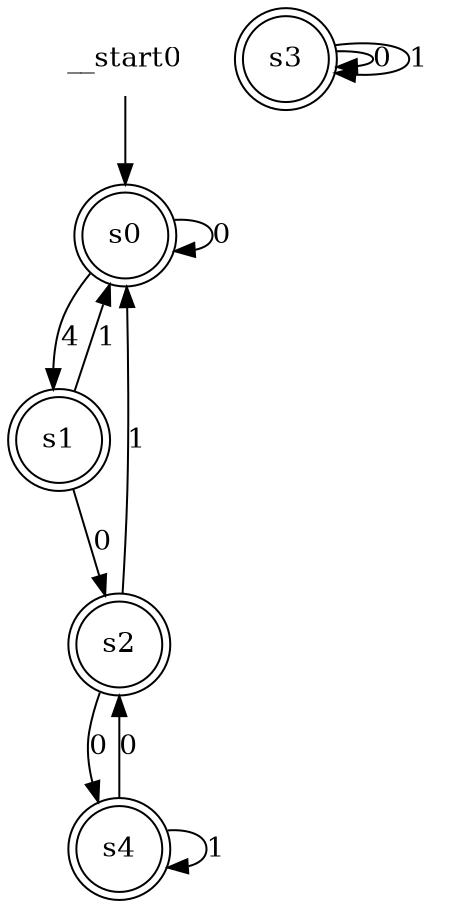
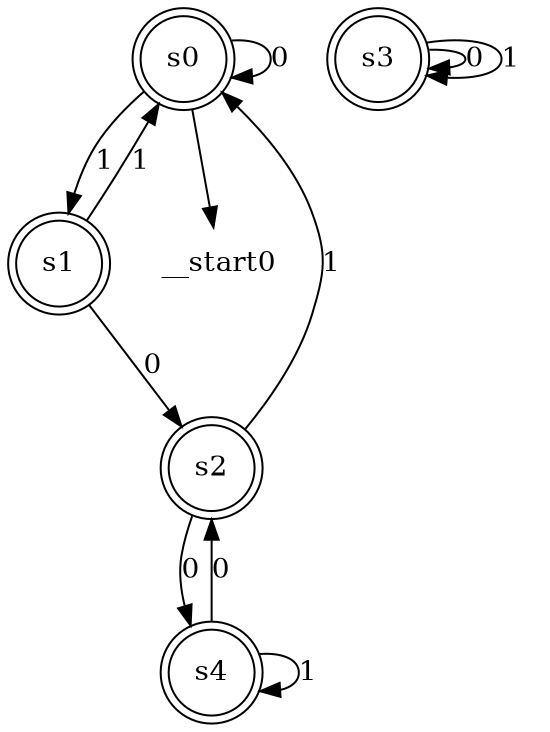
edge "__start0" -> "s0": reversed
edge "s0" -> "s1": label "4" -> "1"
